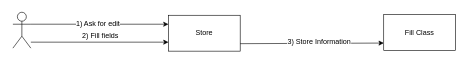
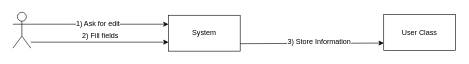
node "Store": label "Store" -> "System"
node "Fill Class": label "Fill Class" -> "User Class"
